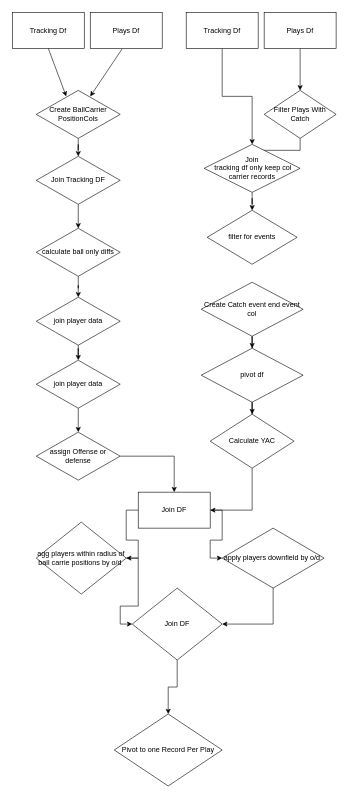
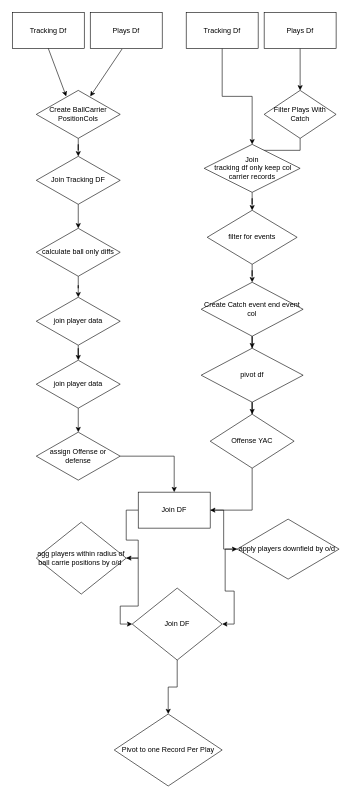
edge "filter for events" -> "Create Catch event end event col": added
node "Calculate YAC": label "Calculate YAC" -> "Offense YAC"
node "apply players downfield by o/d": moved (273, 558) -> (288, 549)
